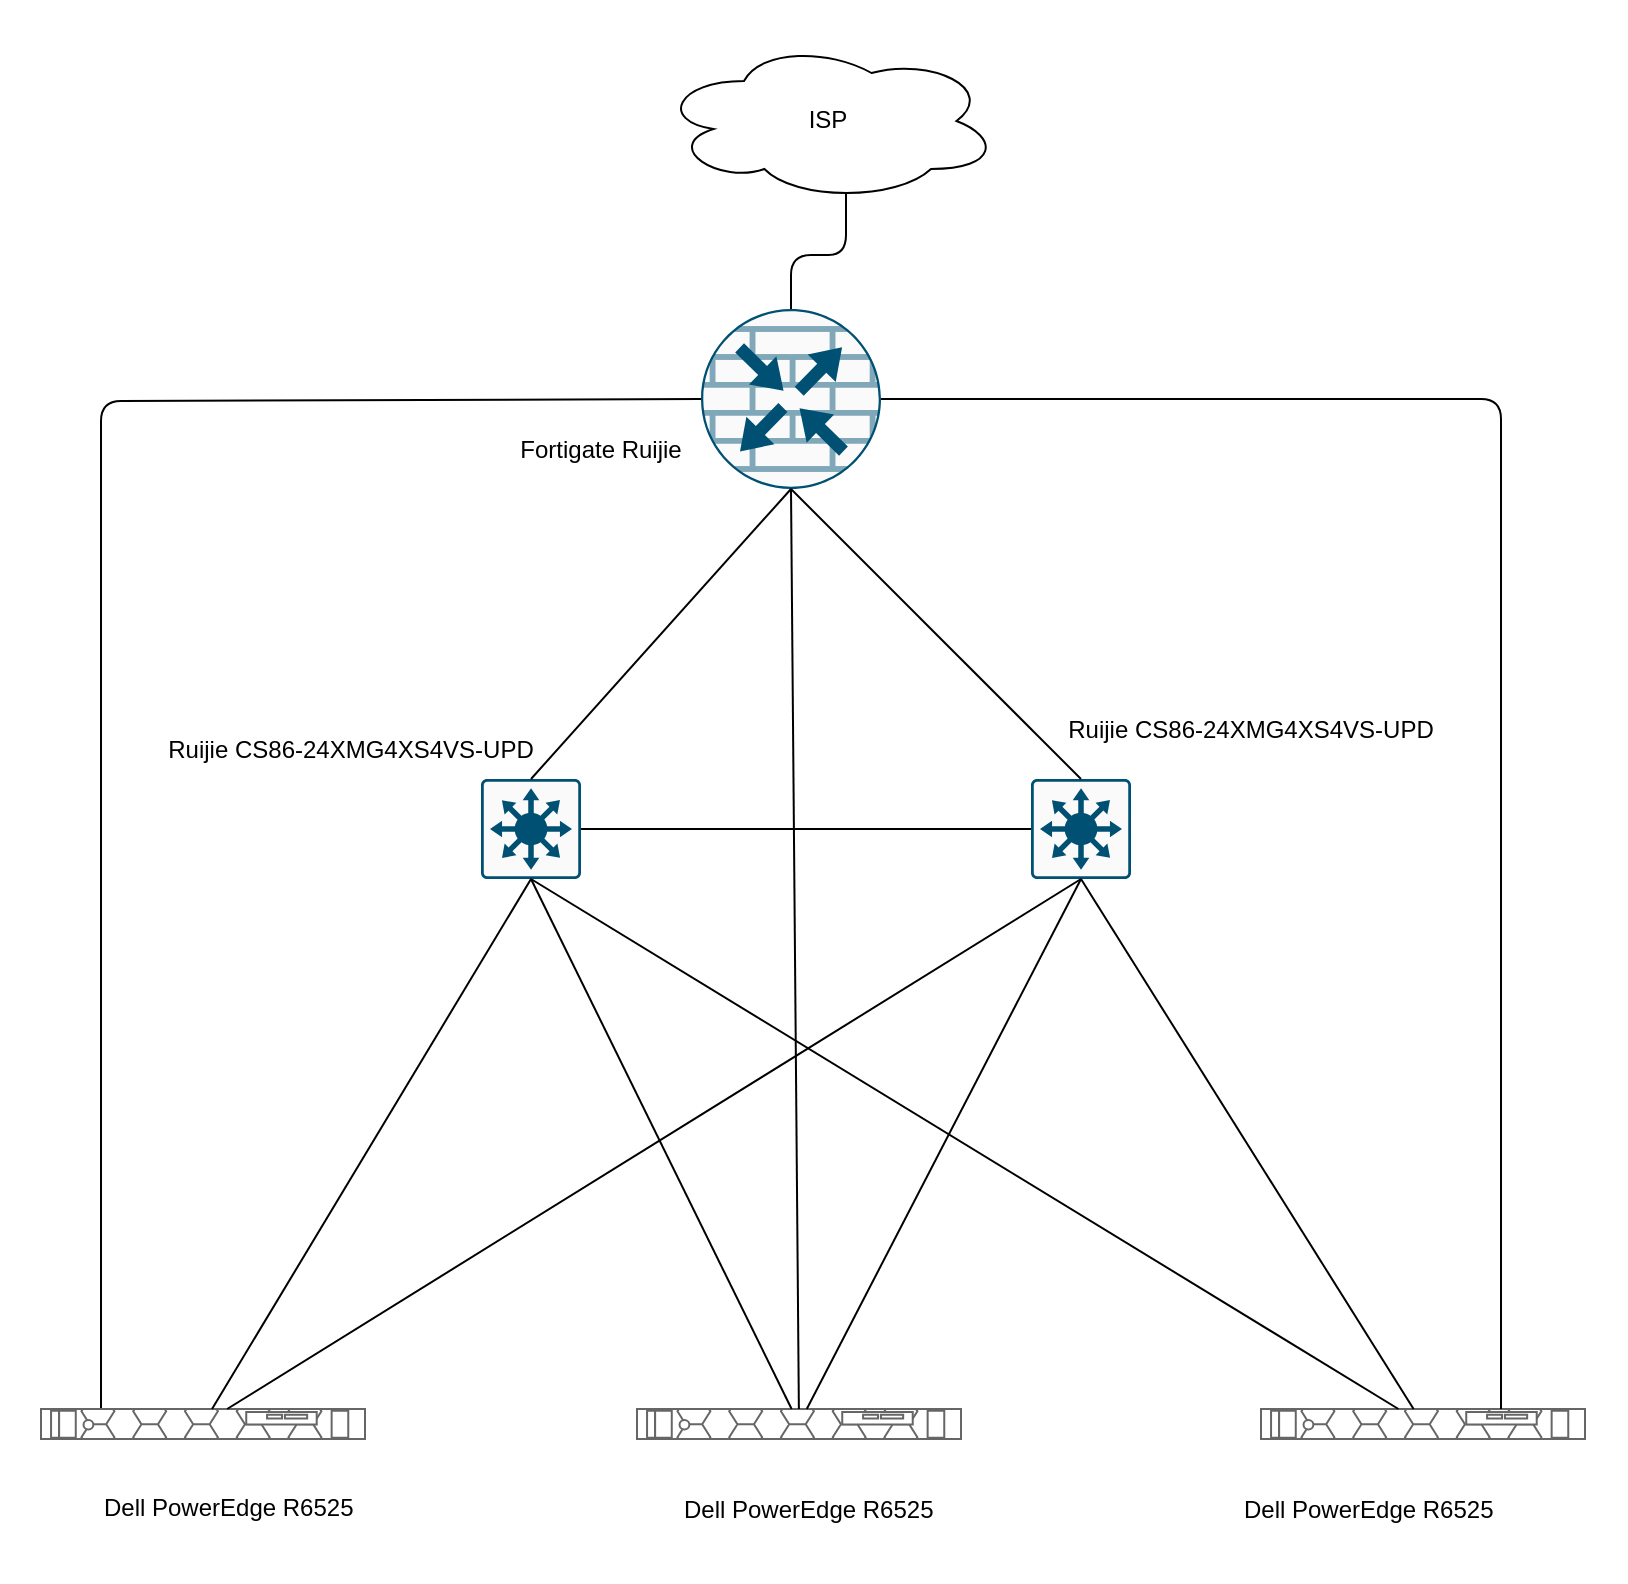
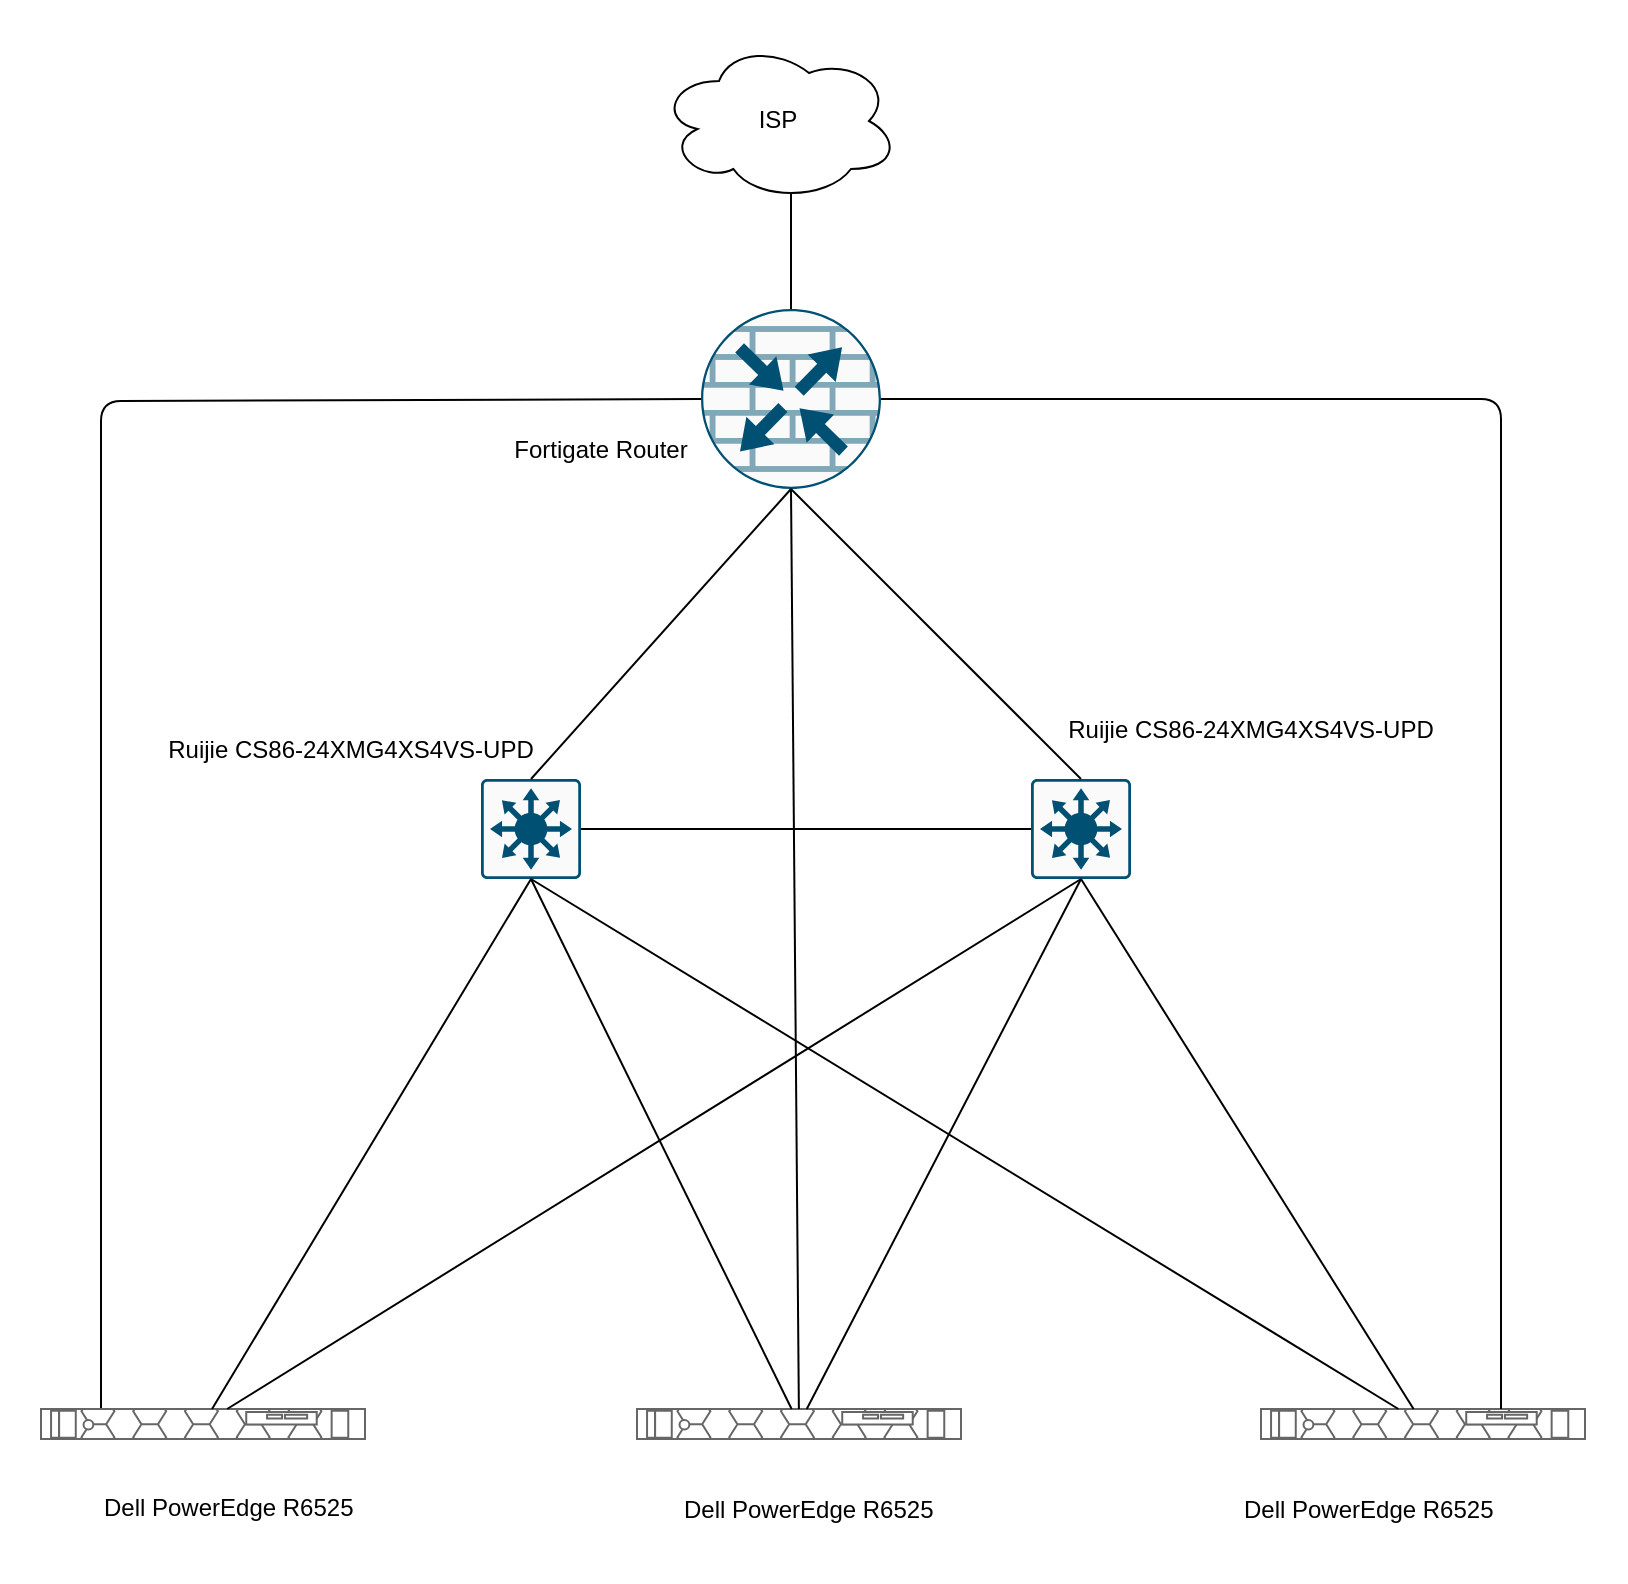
node "ISP": size 340x160 -> 240x160
node "Fortigate Ruijie": label "Fortigate Ruijie" -> "Fortigate Router"
